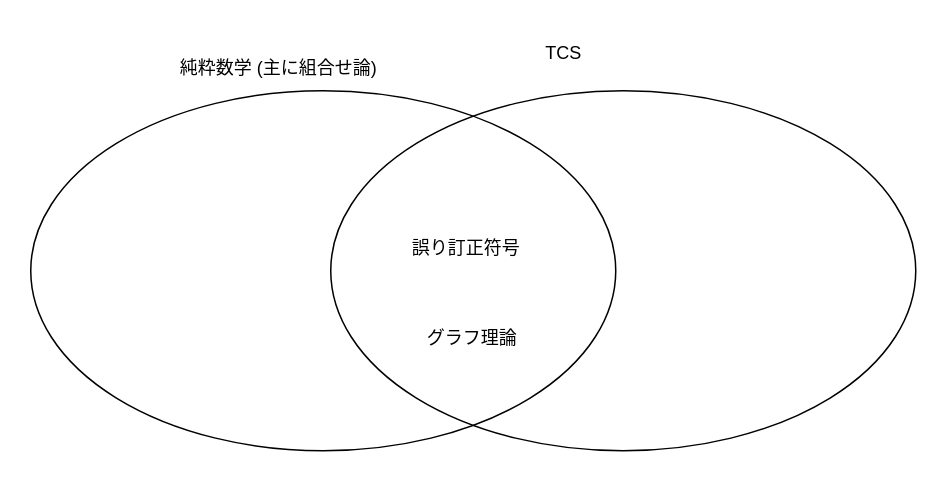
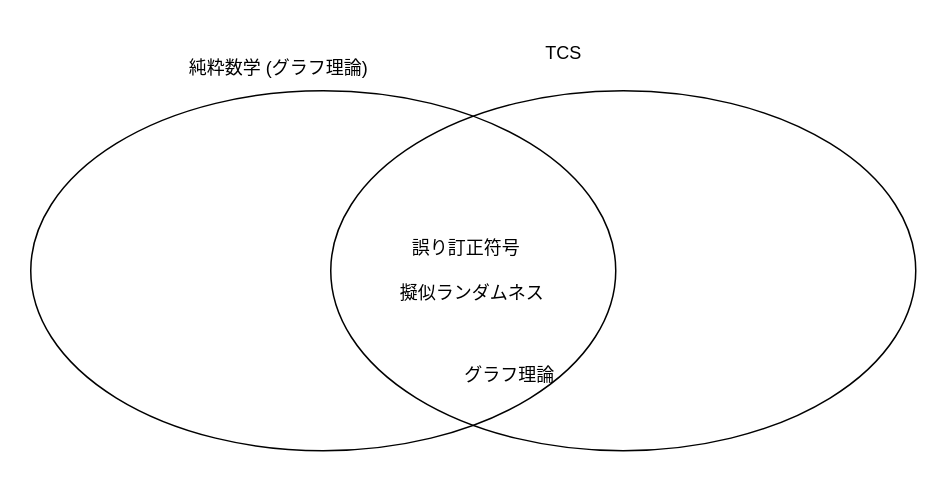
node "純粋数学 (主に組合せ論)": label "純粋数学 (主に組合せ論)" -> "純粋数学 (グラフ理論)"
node "擬似ランダムネス": added
node "グラフ理論": moved (472, 338) -> (509, 376)
